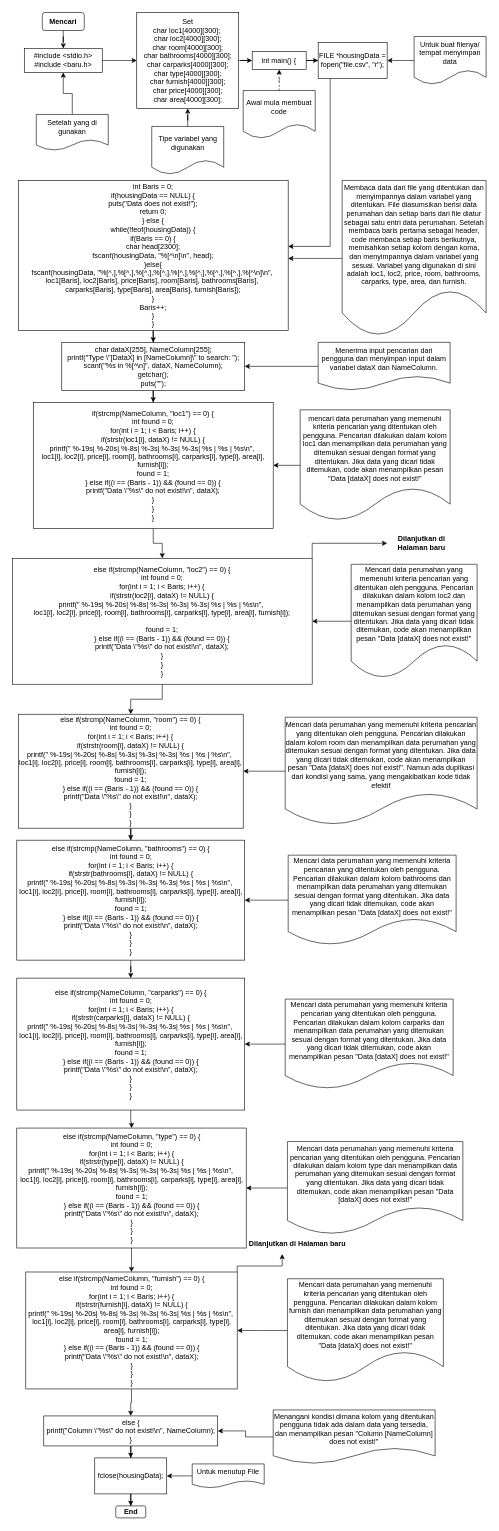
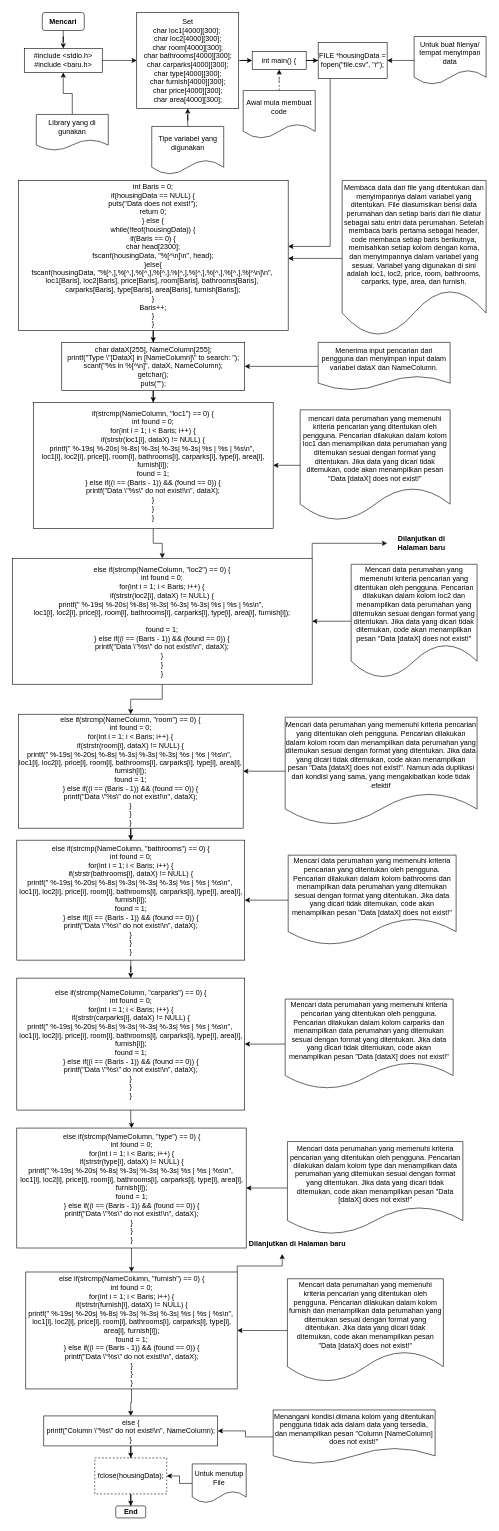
node "Setelah yang di gunakan": label "Setelah yang di gunakan" -> "Library yang di gunakan"
node "fclose(housingData);": style solid -> dashed
node "Untuk menutup File": size 72x24 -> 54x39
